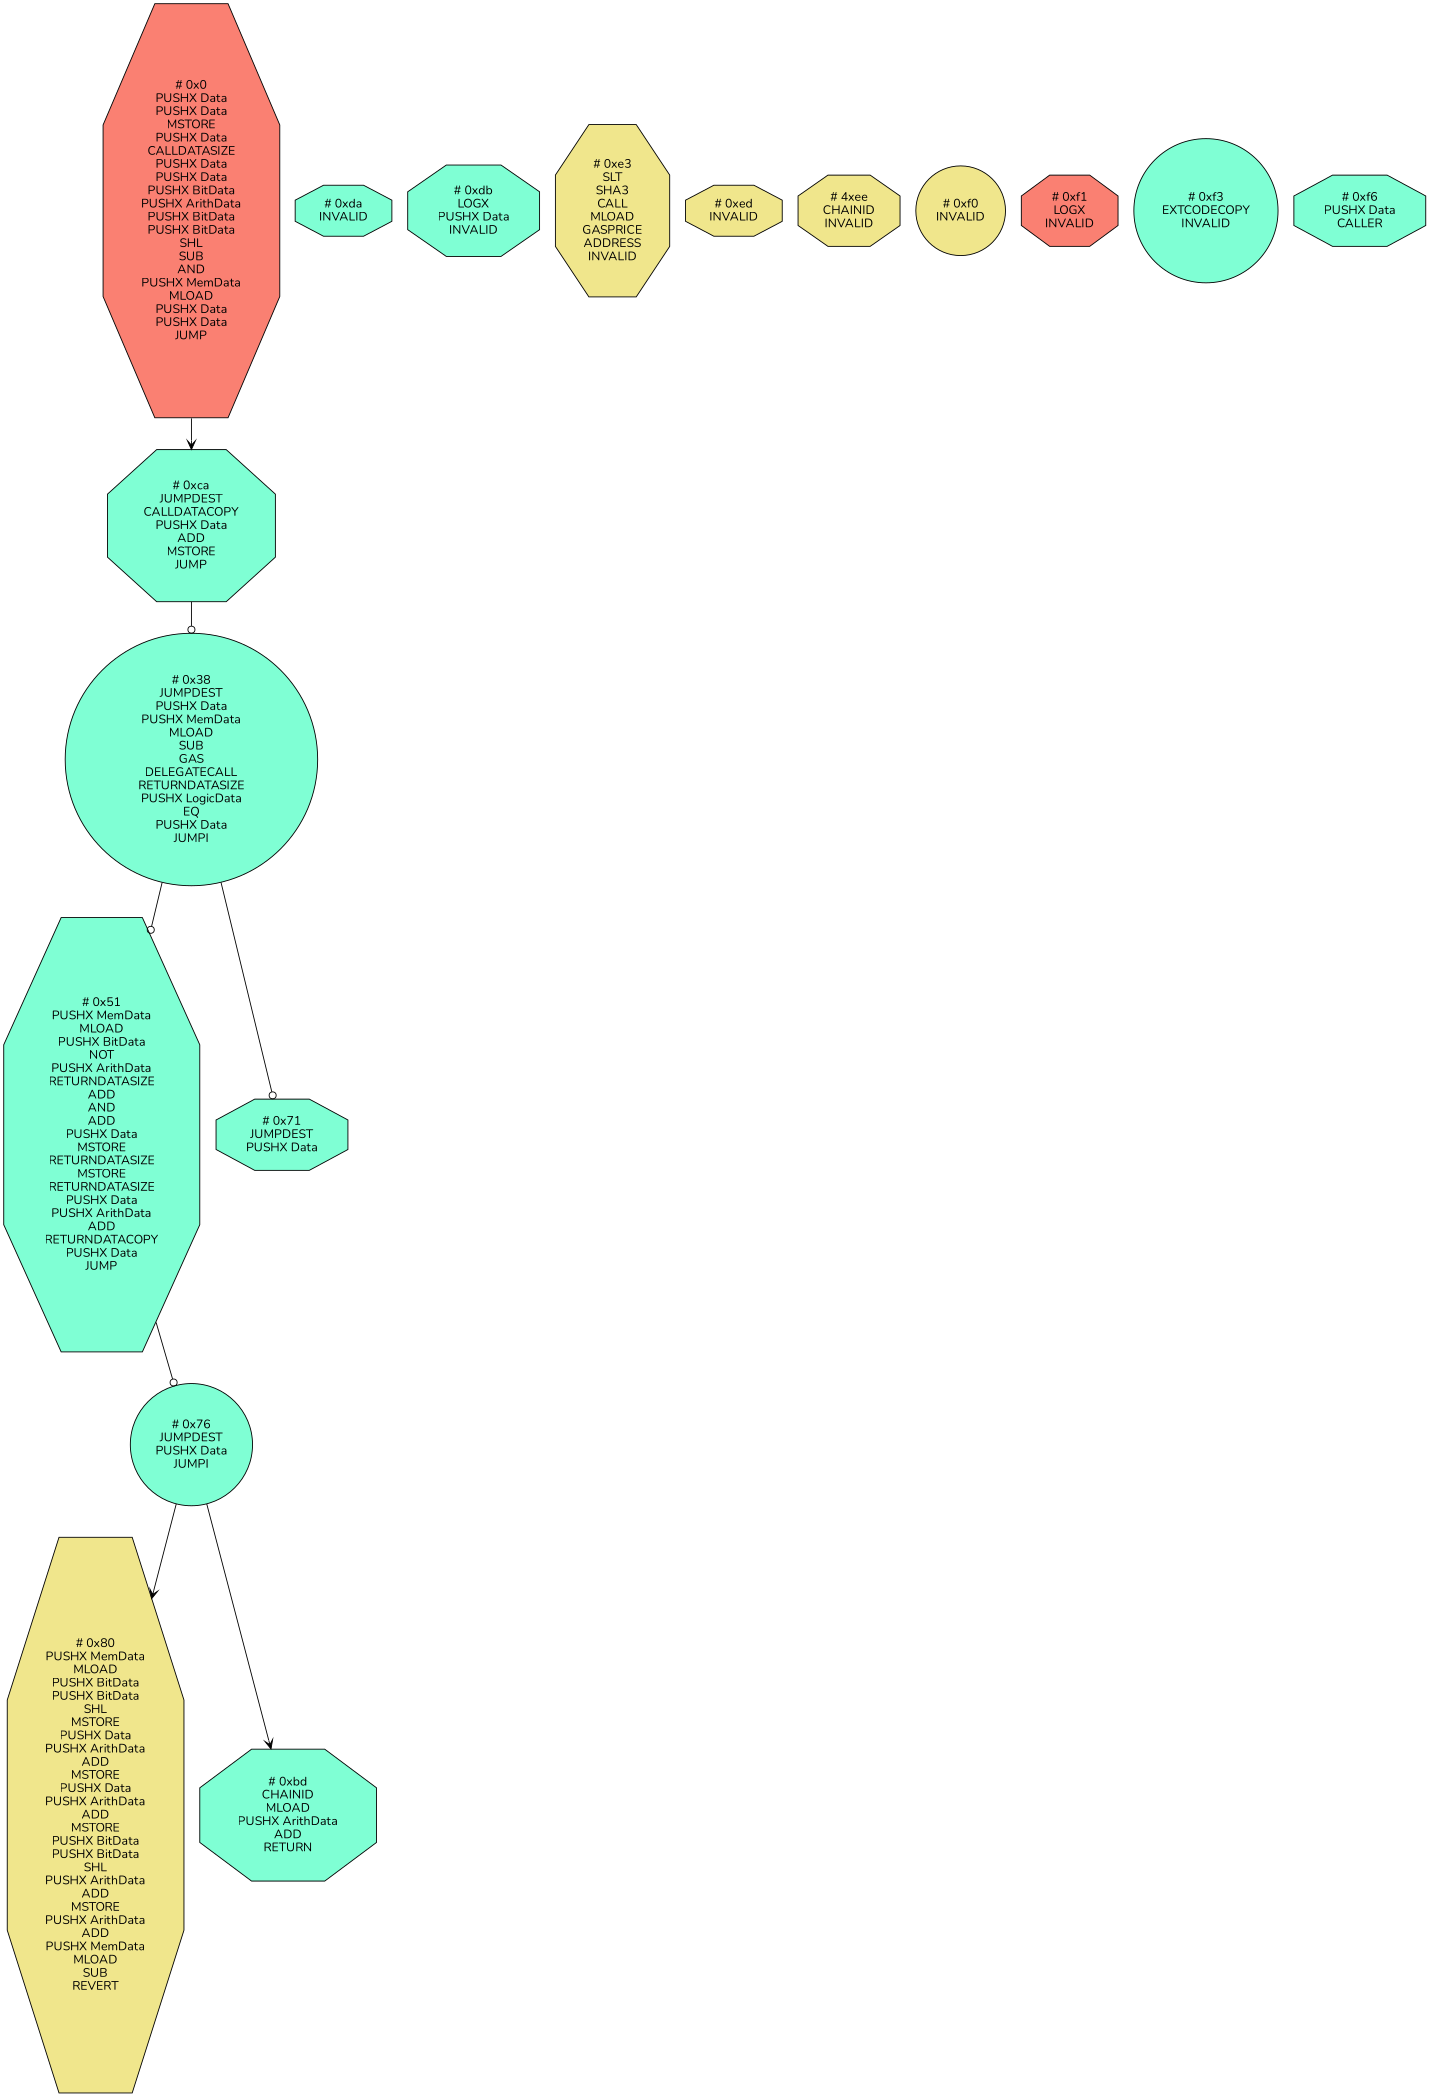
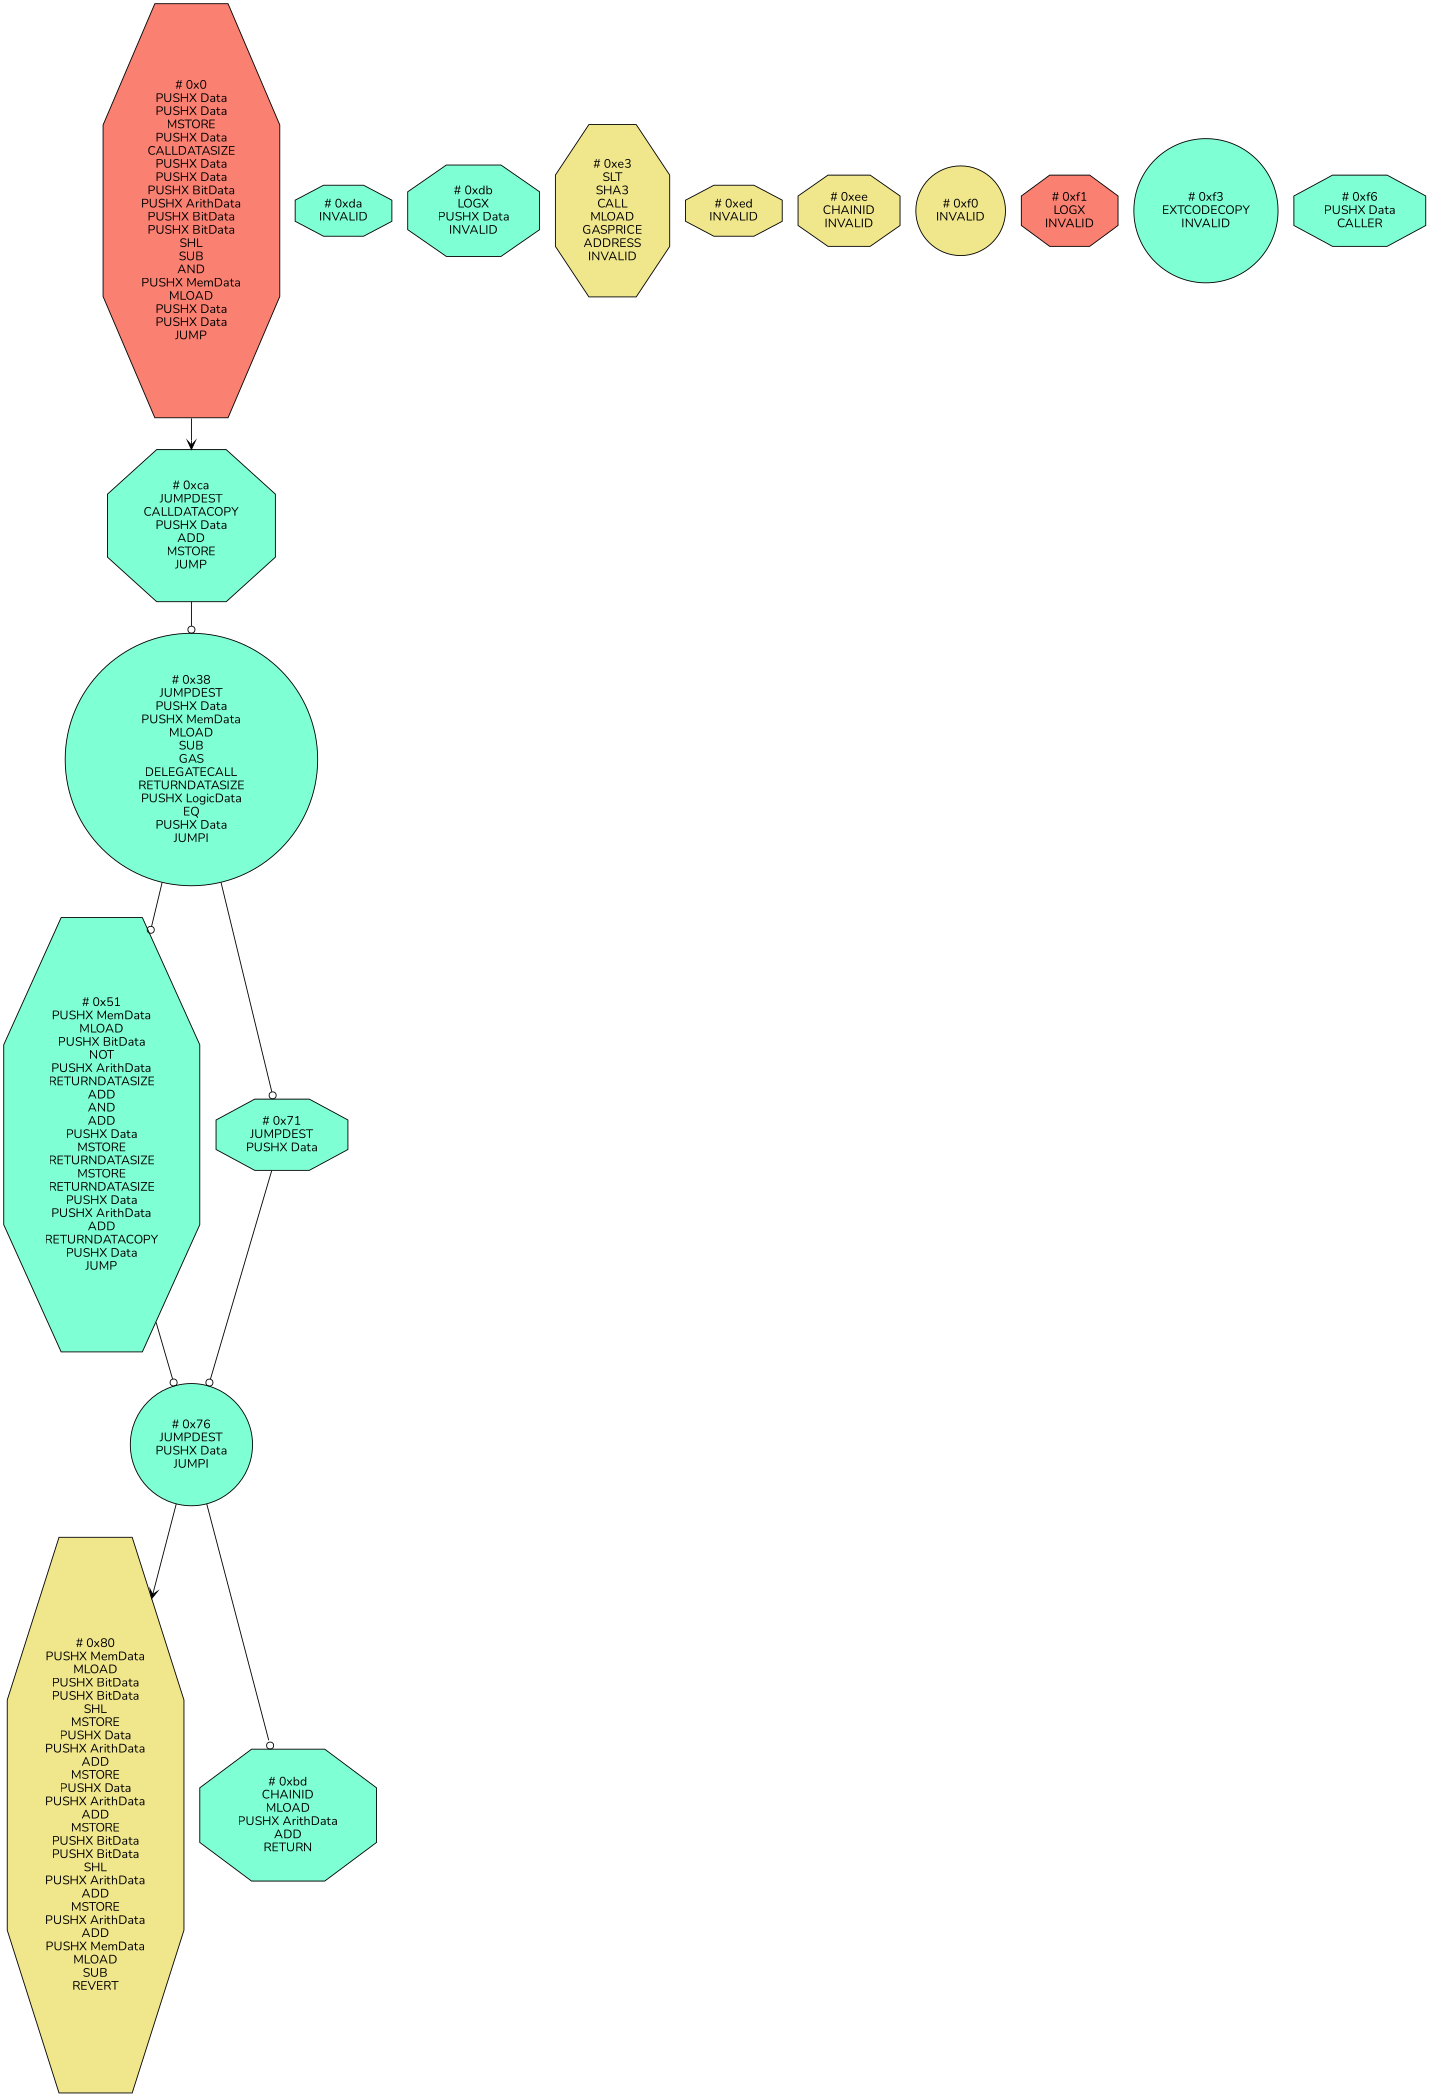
node "# 4xee CHAINID INVALID": label "# 4xee CHAINID INVALID" -> "# 0xee CHAINID INVALID"
edge "# 0x71 JUMPDEST PUSHX Data" -> "# 0x76 JUMPDEST PUSHX Data JUMPI": added
edge "# 0x76 JUMPDEST PUSHX Data JUMPI" -> "# 0xbd CHAINID MLOAD PUSHX ArithData ADD RETURN": arrowhead vee -> odot
